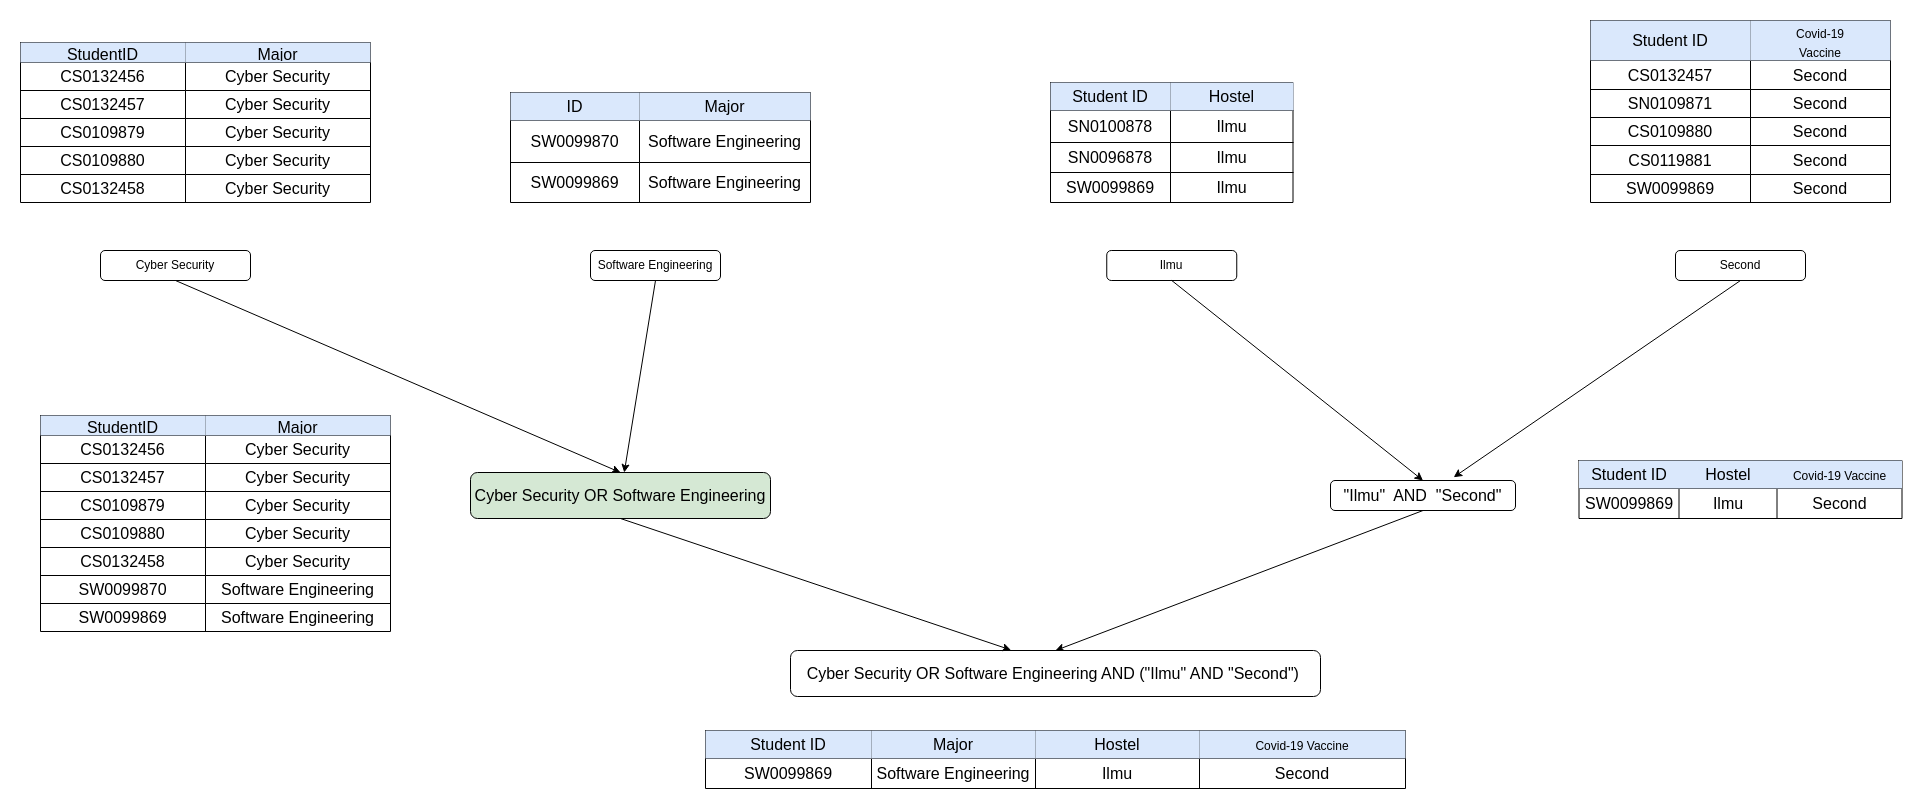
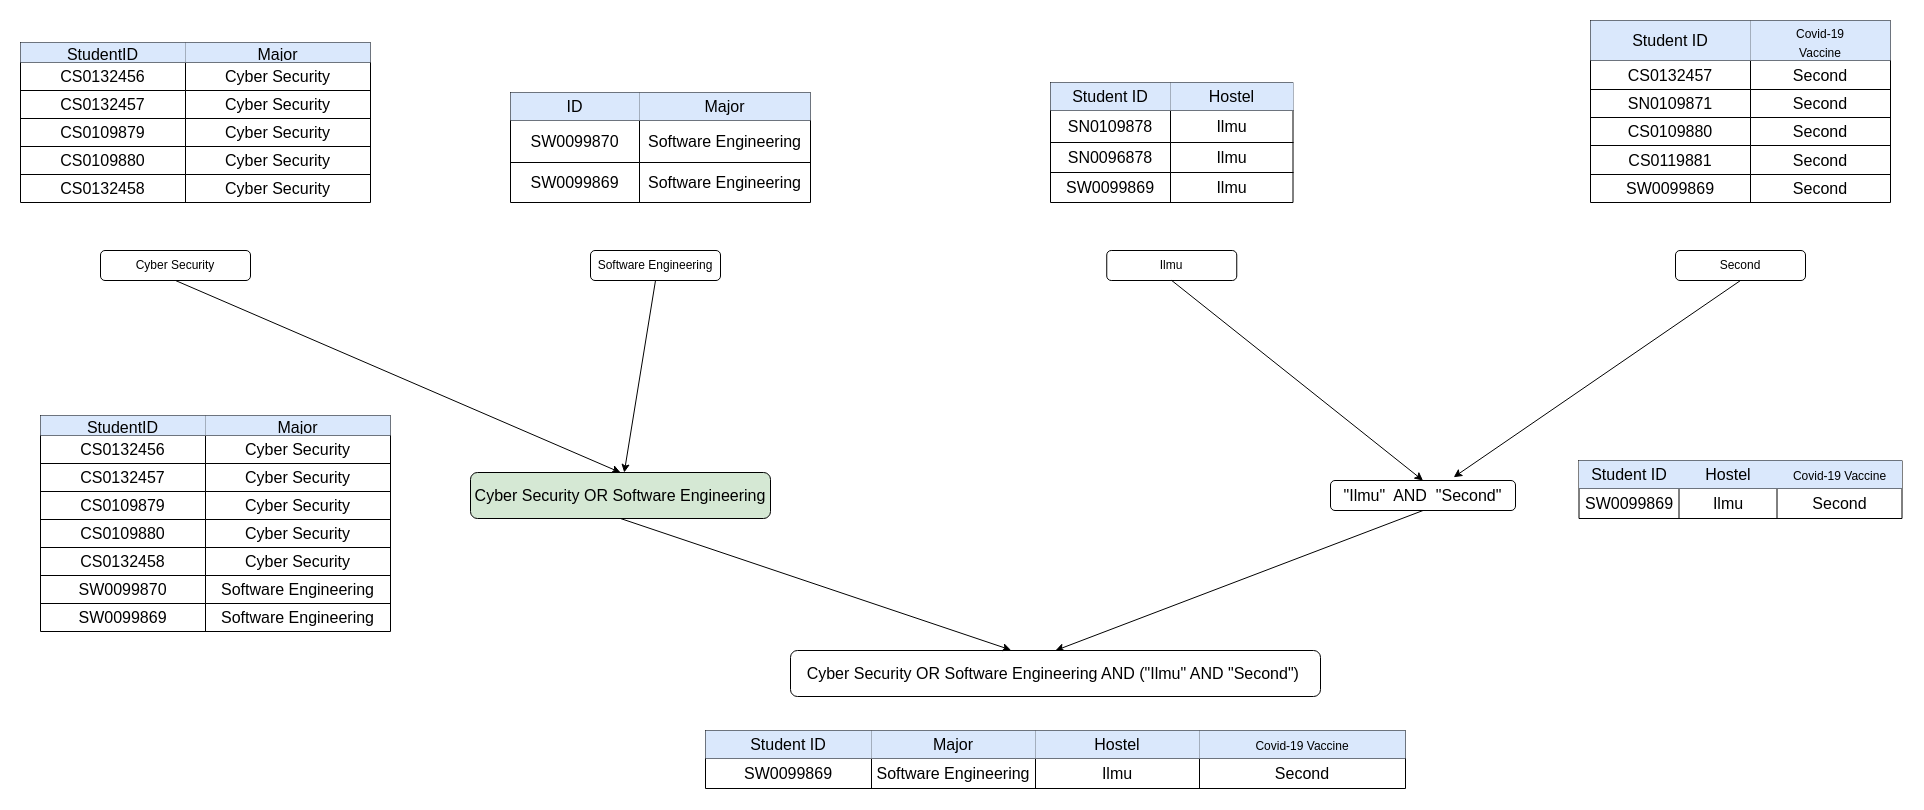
node "SN0100878": label "SN0100878" -> "SN0109878"
